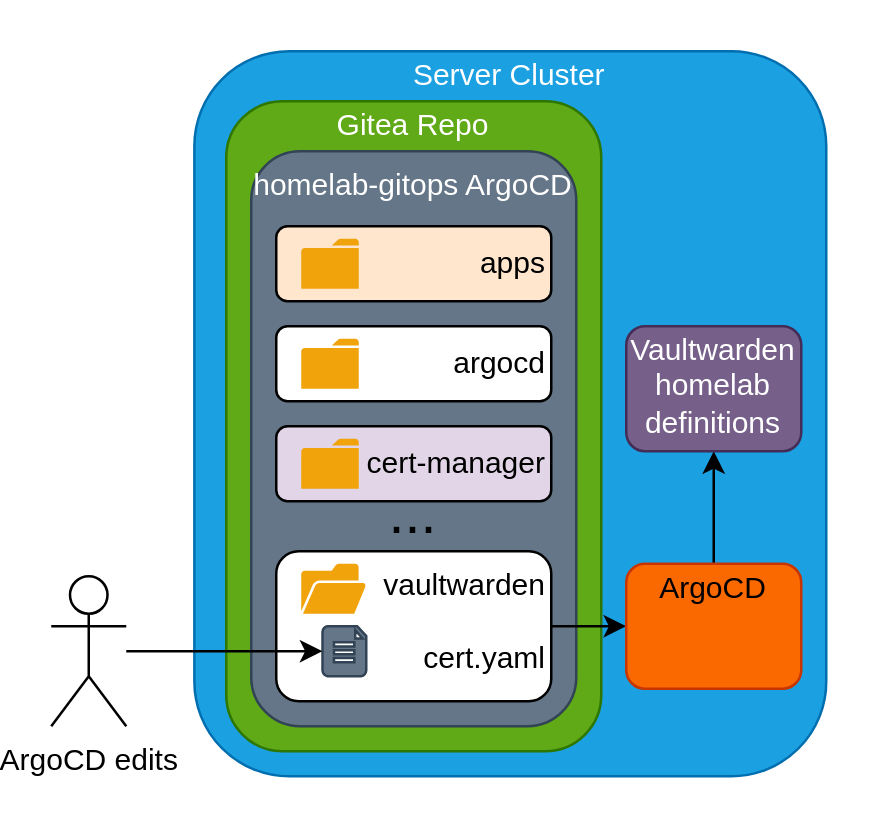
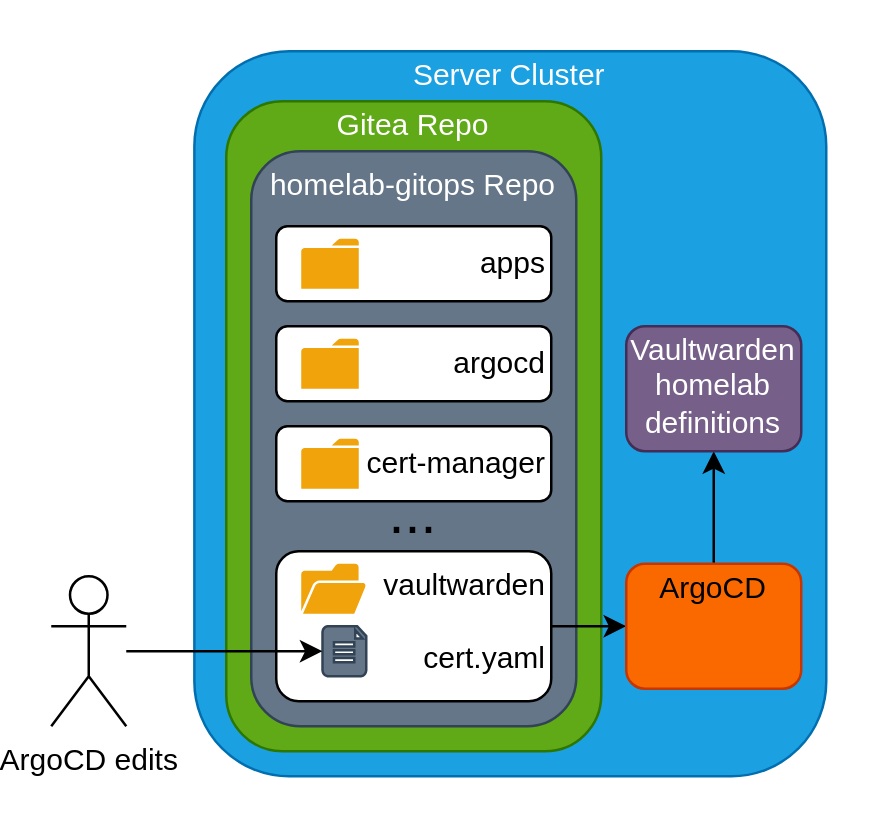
node "homelab-gitops ArgoCD": label "homelab-gitops ArgoCD" -> "homelab-gitops Repo"
node "apps": fillcolor #ffe6cc -> #ffffff
node "cert-manager": fillcolor #e1d5e7 -> #ffffff
